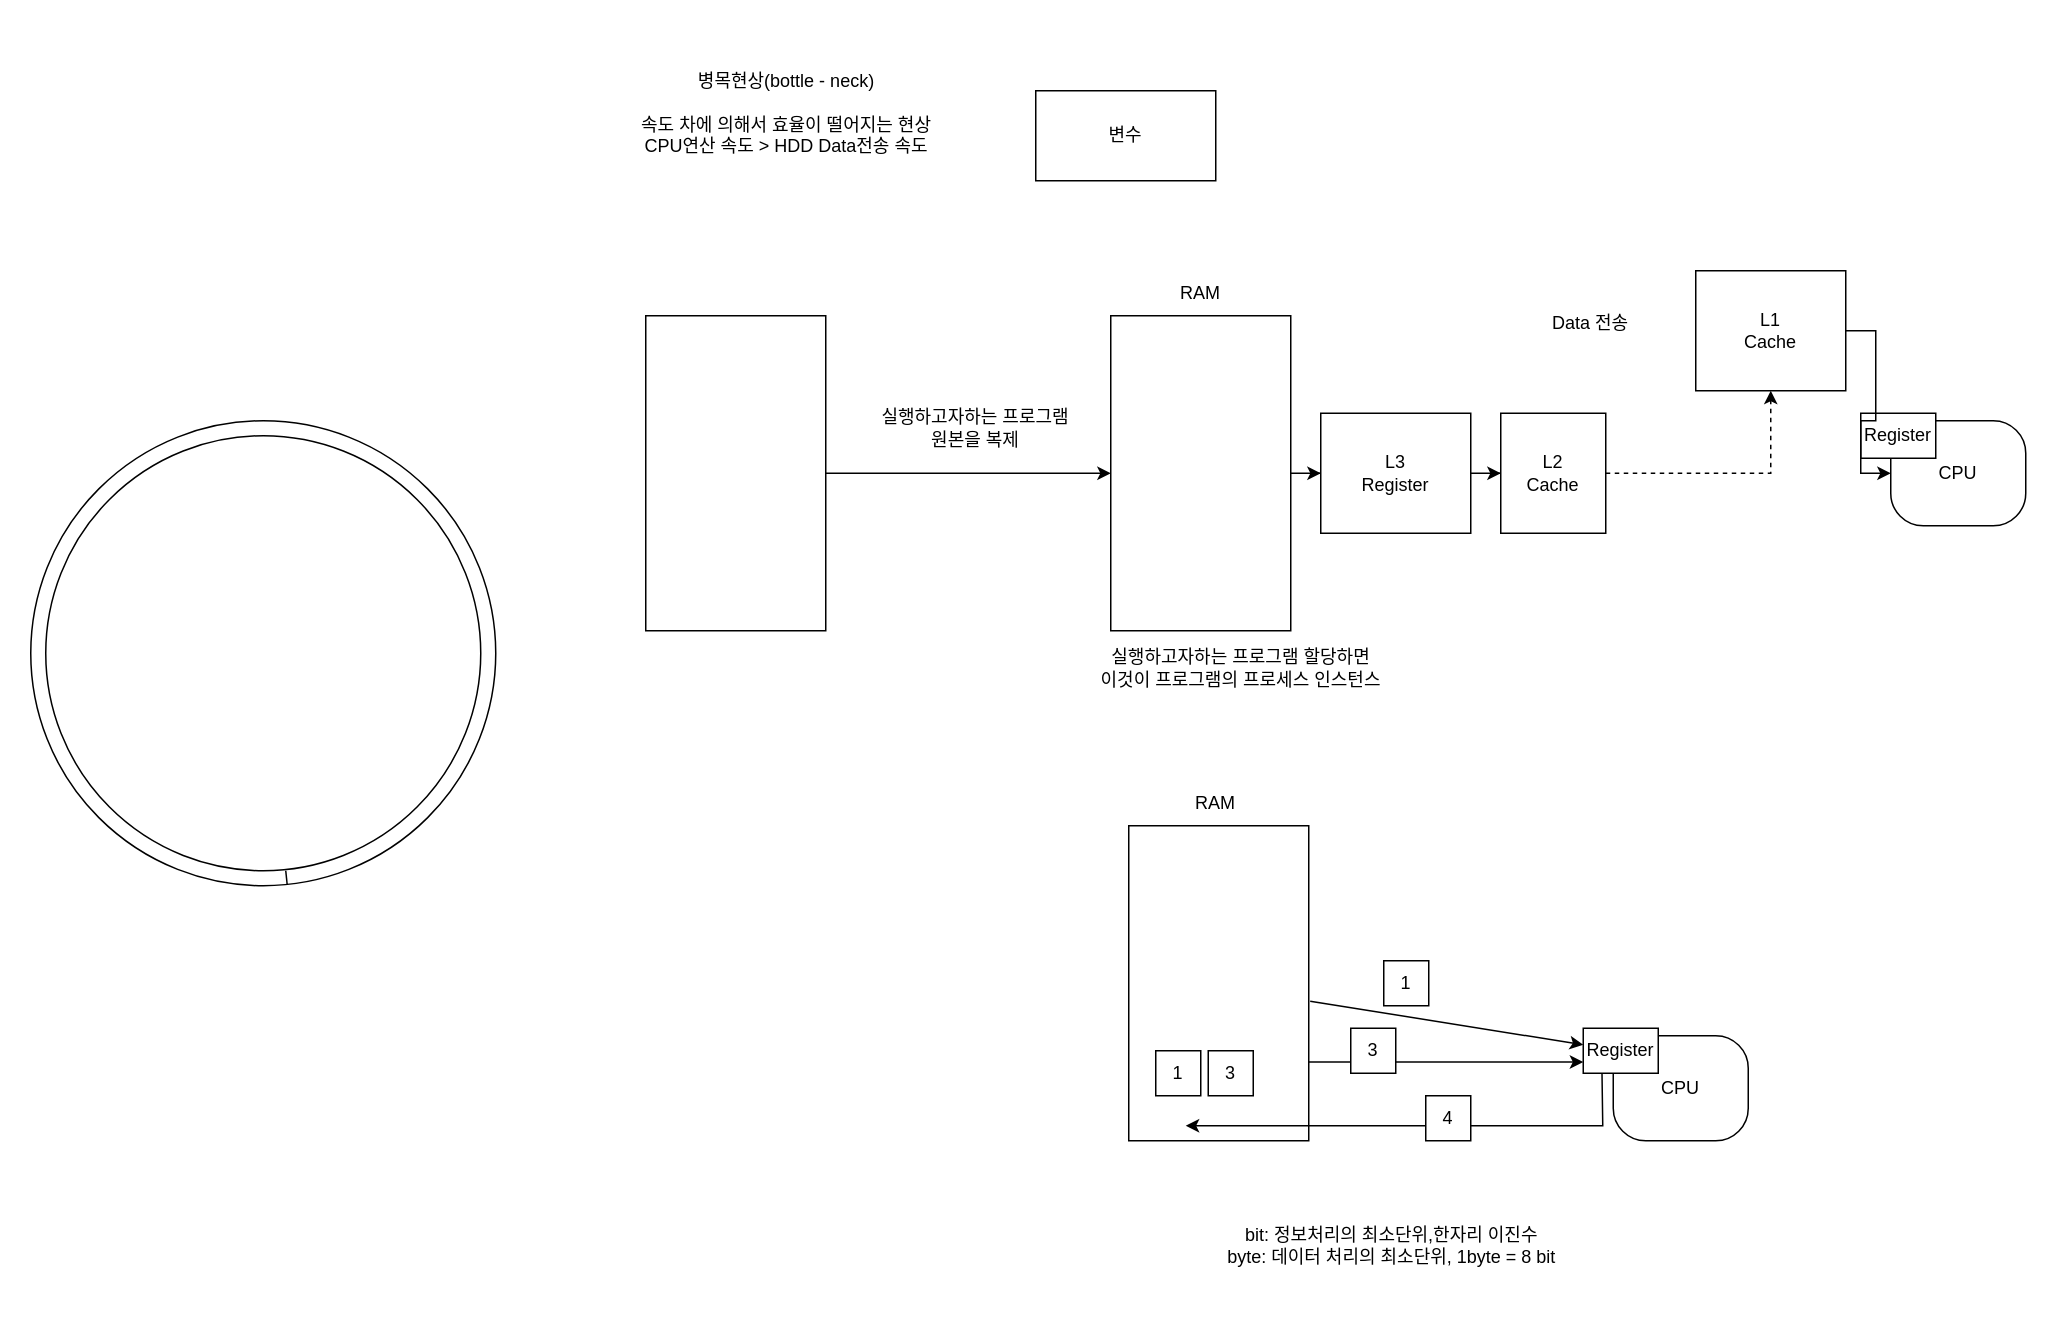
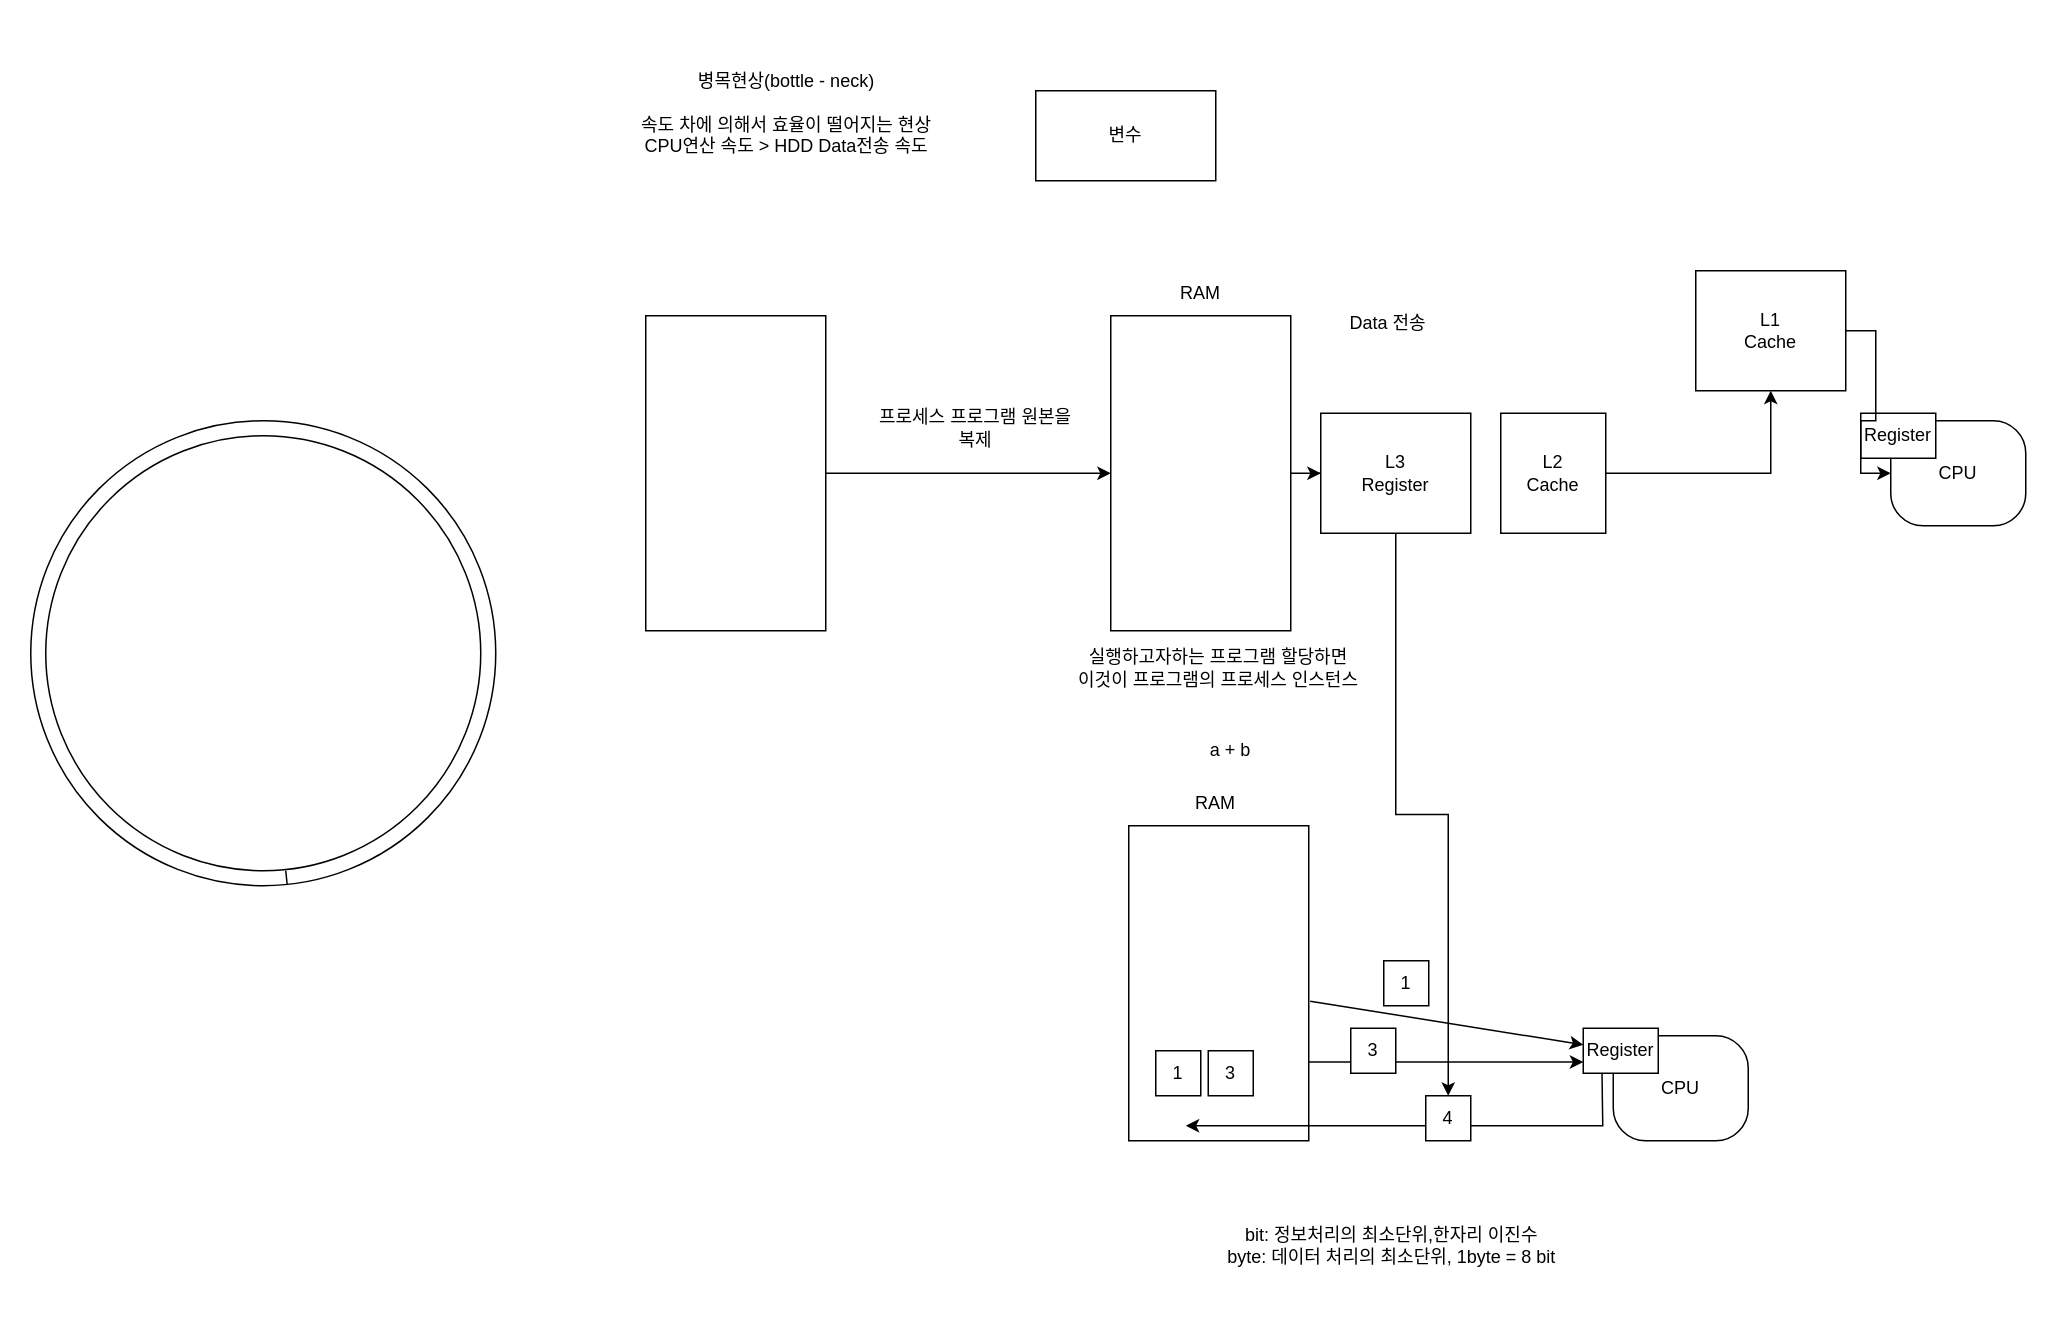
node "Data 전송": moved (1591, 323) -> (1388, 323)
node "실행하고자하는 프로그램 원본을 복제": label "실행하고자하는 프로그램 원본을 복제" -> "프로세스 프로그램 원본을 복제"
edge "L3 Register" -> "L2 Cache": now "L3 Register" -> "4"
edge "L2 Cache" -> "L1 Cache": style dashed -> solid
node "실행하고자하는 프로그램 할당하면 이것이 프로그램의 프로세스 인스턴스": moved (1241, 668) -> (1219, 668)
node "a + b": added
